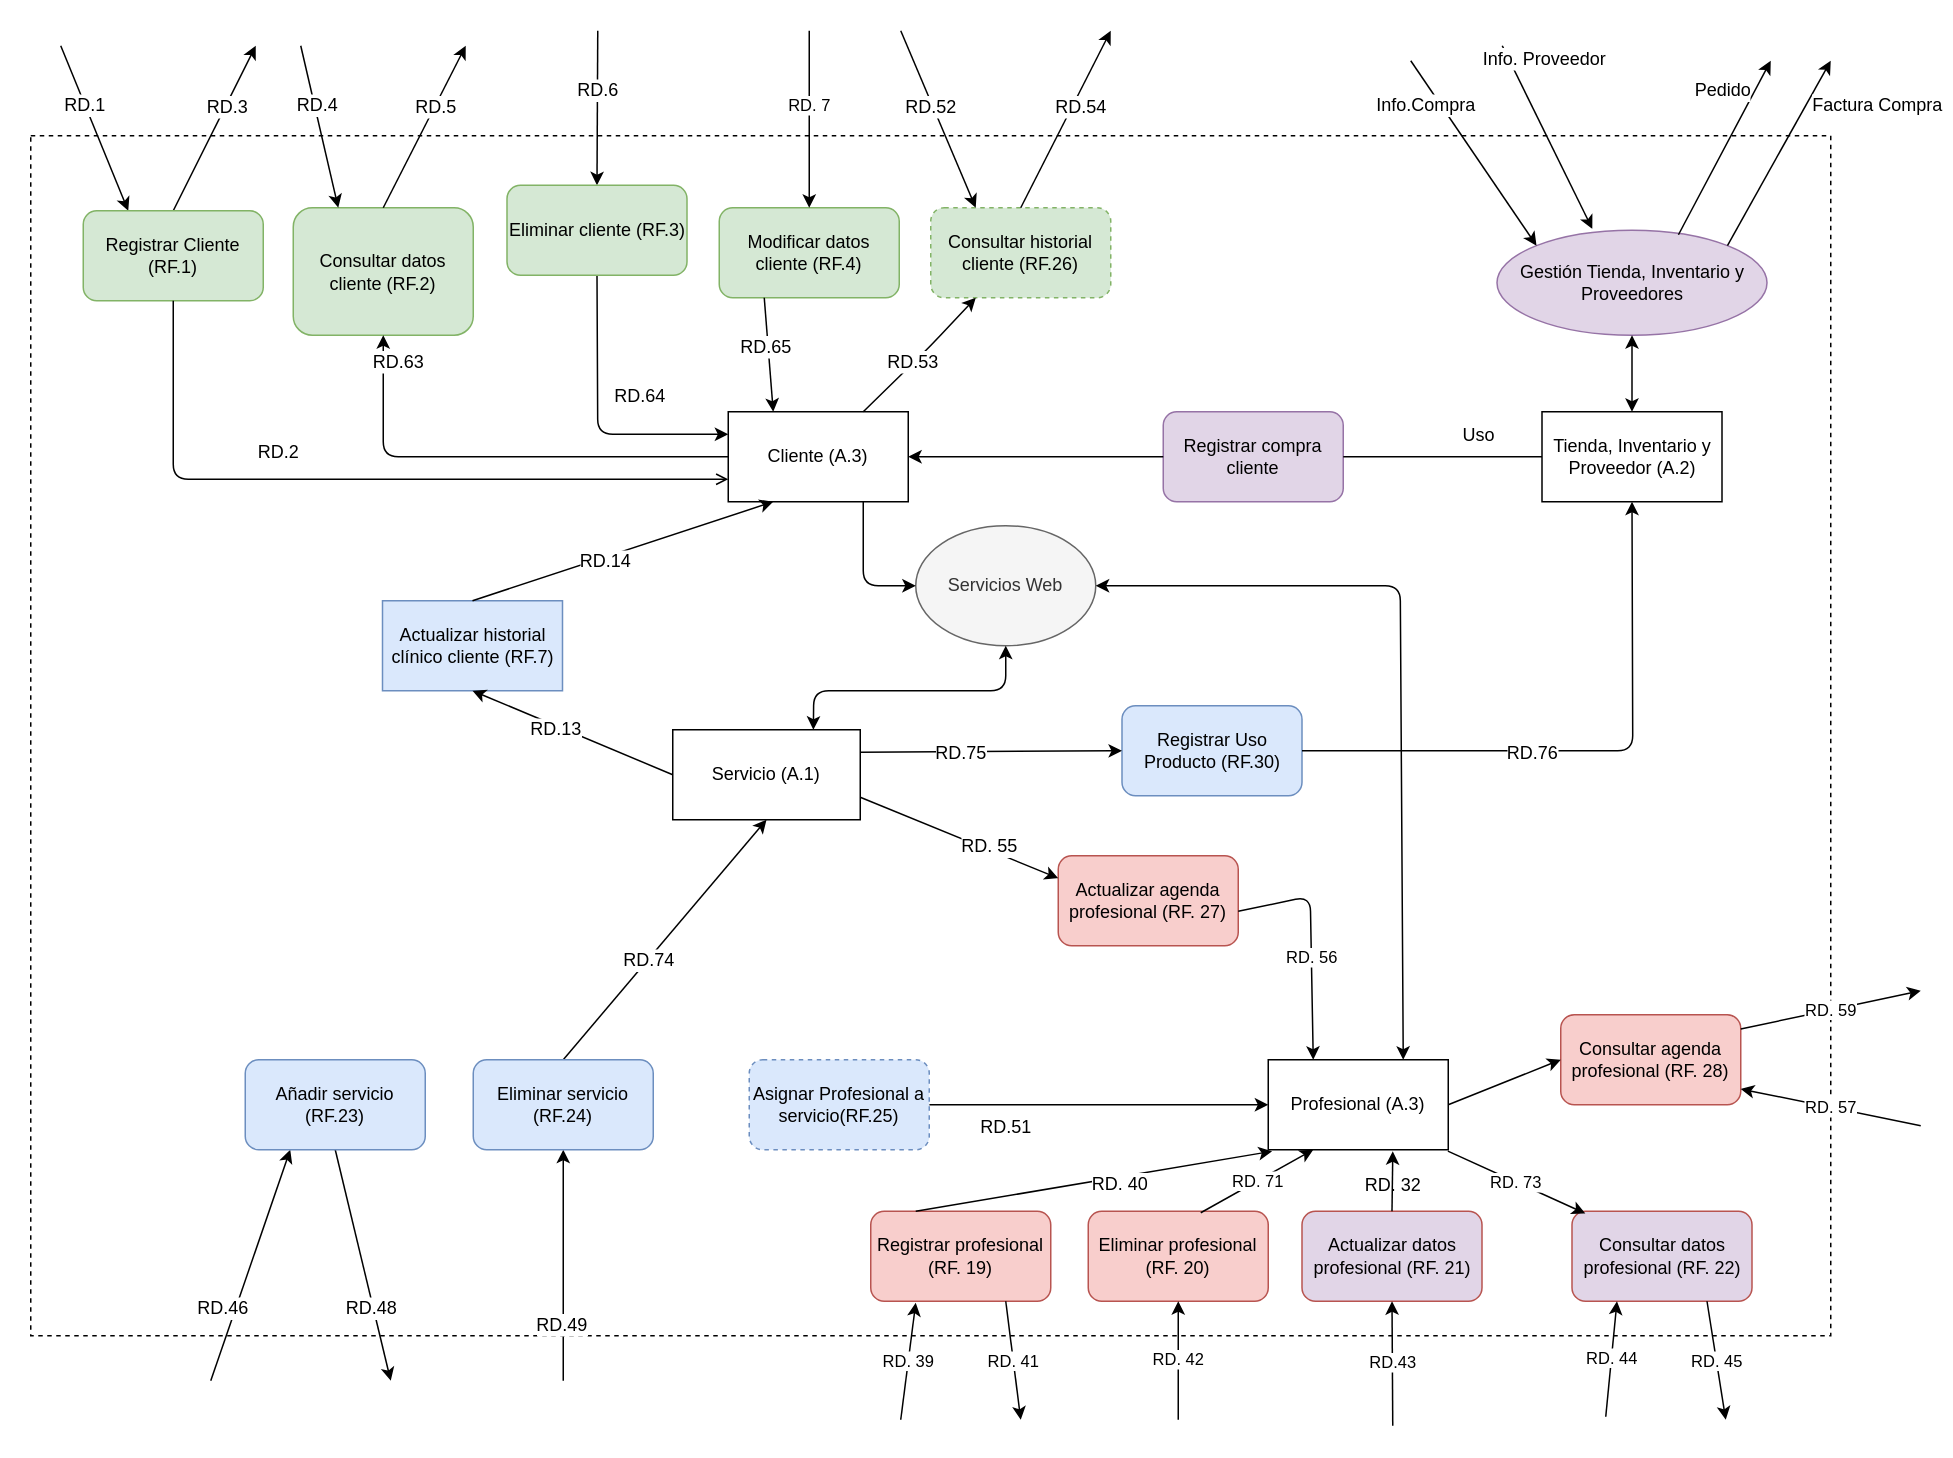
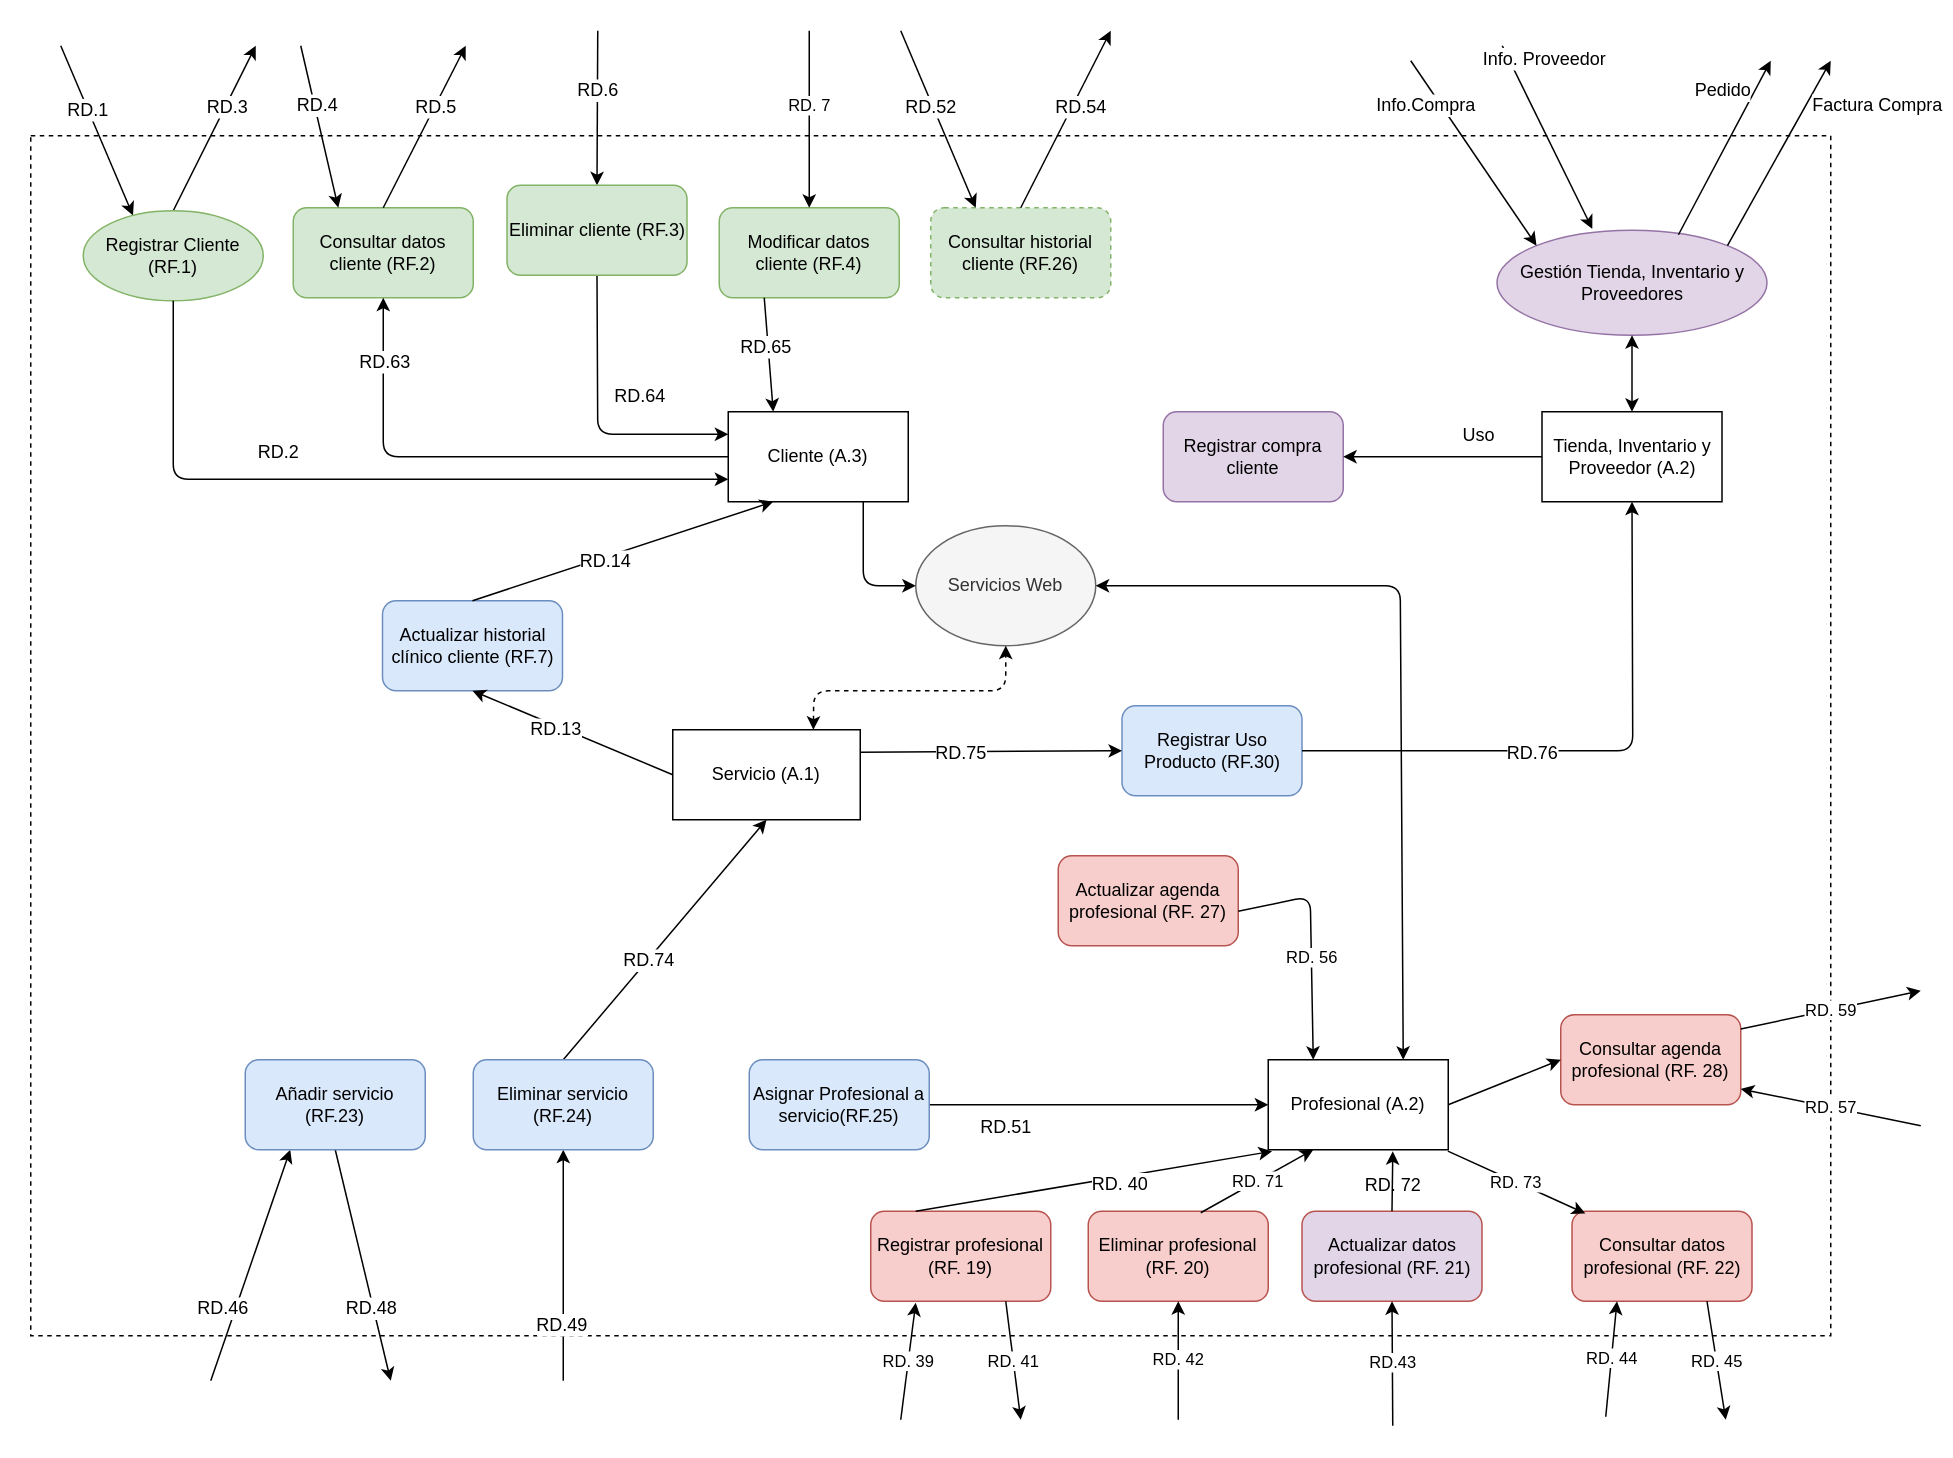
node "Registrar Cliente (RF.1)": shape rounded rectangle -> ellipse
node "Consultar datos cliente (RF.2)": size 180x128 -> 180x90
edge "Cliente (A.3)" -> "Consultar historial cliente (RF.26)": removed, label "RD.53"
edge "Registrar compra cliente" -> "Cliente (A.3)": removed
edge "Registrar compra cliente" -- "Tienda, Inventario y Proveedor (A.2)": arrowhead none -> classic
edge "Registrar Cliente (RF.1)" -> "Cliente (A.3)": arrowhead open -> classic
node "Actualizar historial clínico cliente (RF.7)": shape rectangle -> rounded rectangle
edge "Servicios Web" -- "Servicio (A.1)": style solid -> dashed
edge "Servicio (A.1)" -> "Actualizar agenda profesional (RF. 27)": removed, label "RD. 55"
node "Asignar Profesional a servicio(RF.25)": style dashed -> solid
node "Profesional (A.3)": label "Profesional (A.3)" -> "Profesional (A.2)"
node "RD. 32": label "RD. 32" -> "RD. 72"
node "Consultar datos profesional (RF. 22)": fillcolor #e1d5e7 -> #f8cecc
